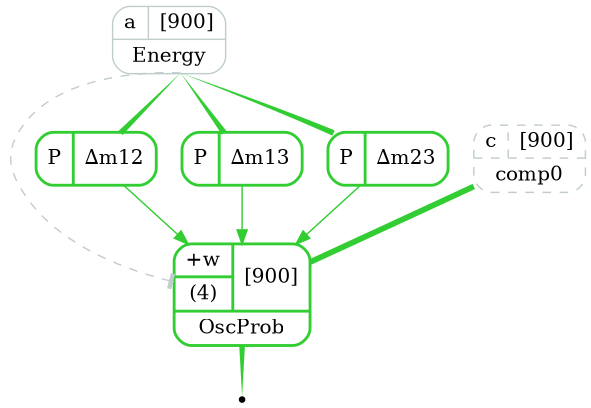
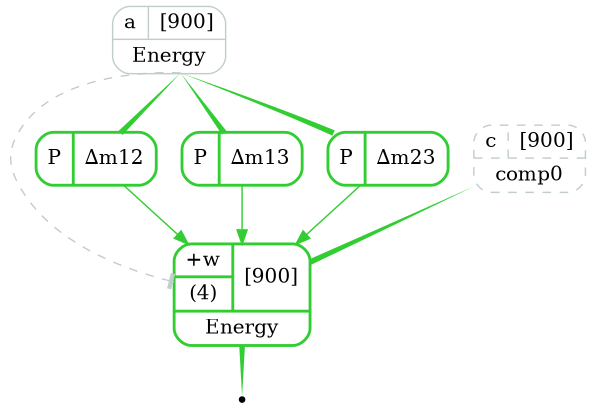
edge "c" -- "+w": style solid -> tapered
node "+w": text "OscProb" -> "Energy"
